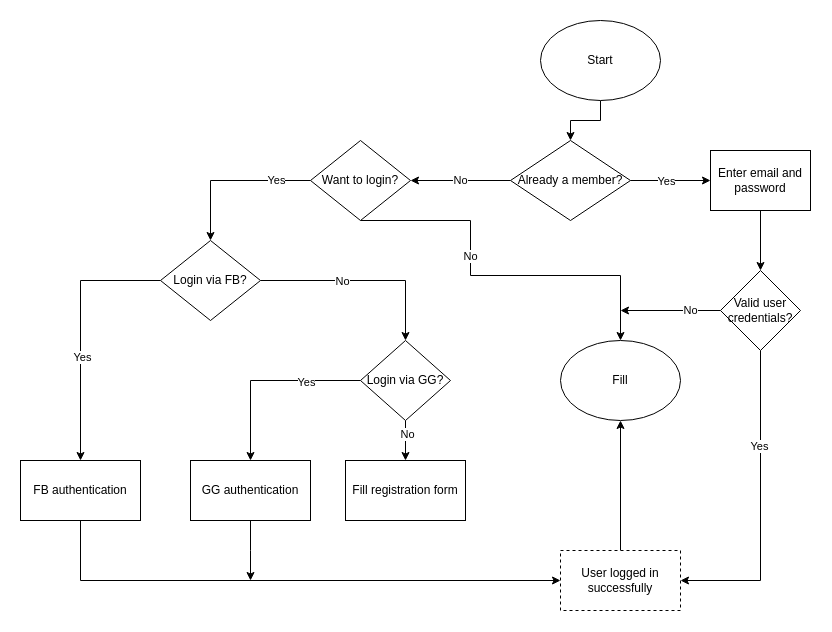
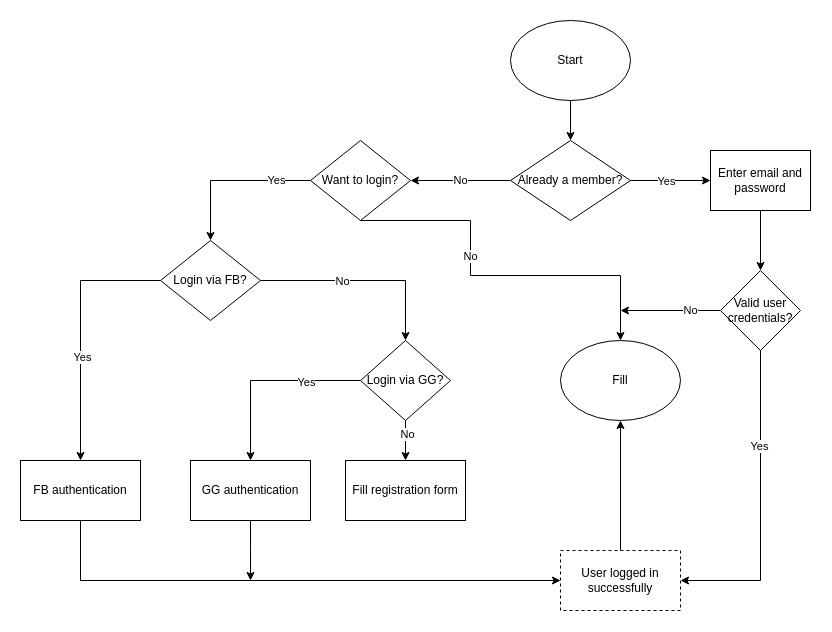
node "Start": moved (601, 61) -> (571, 61)
